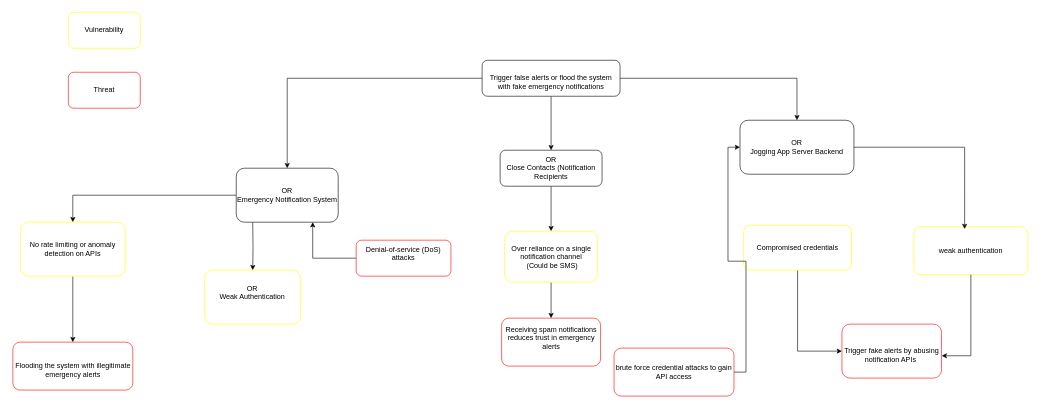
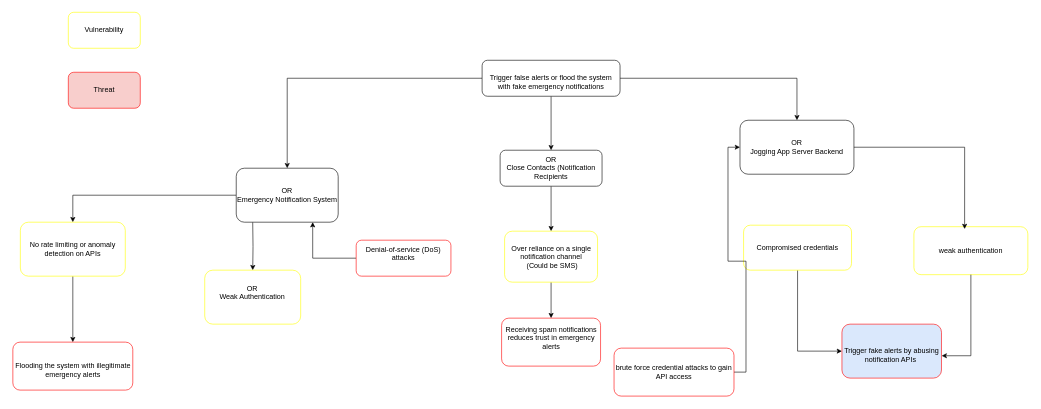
node "Threat": fillcolor #ffffff -> #f8cecc
node "Trigger fake alerts by abusing notification APIs": fillcolor #ffffff -> #dae8fc
